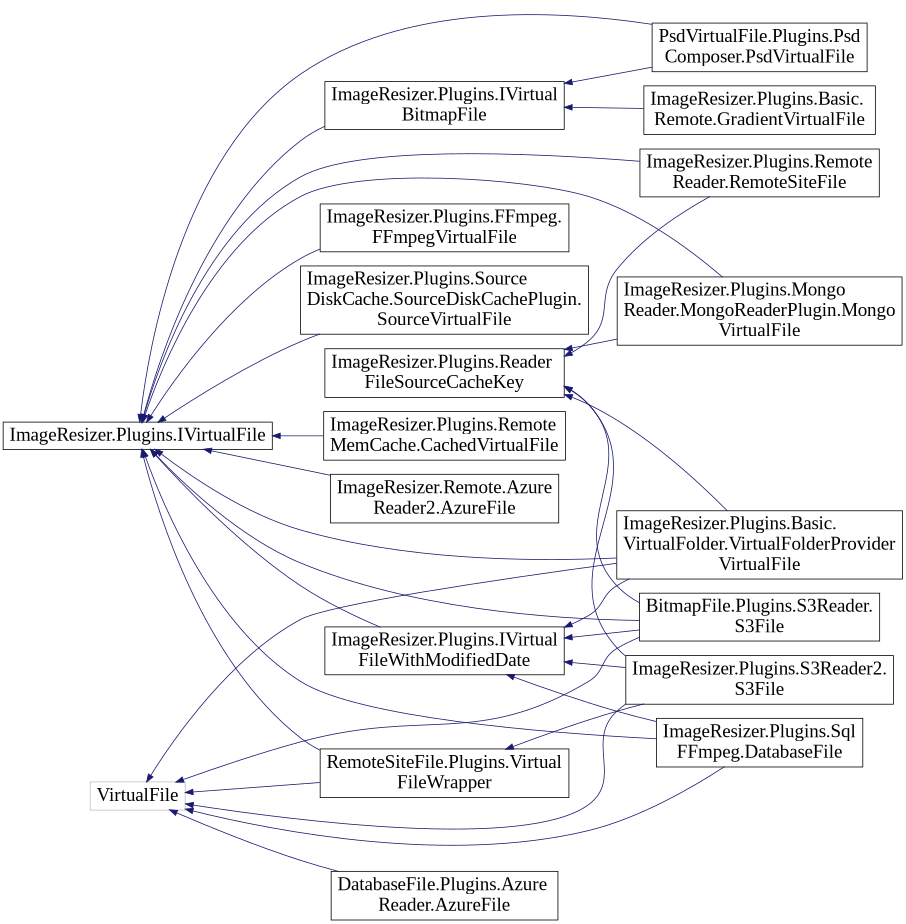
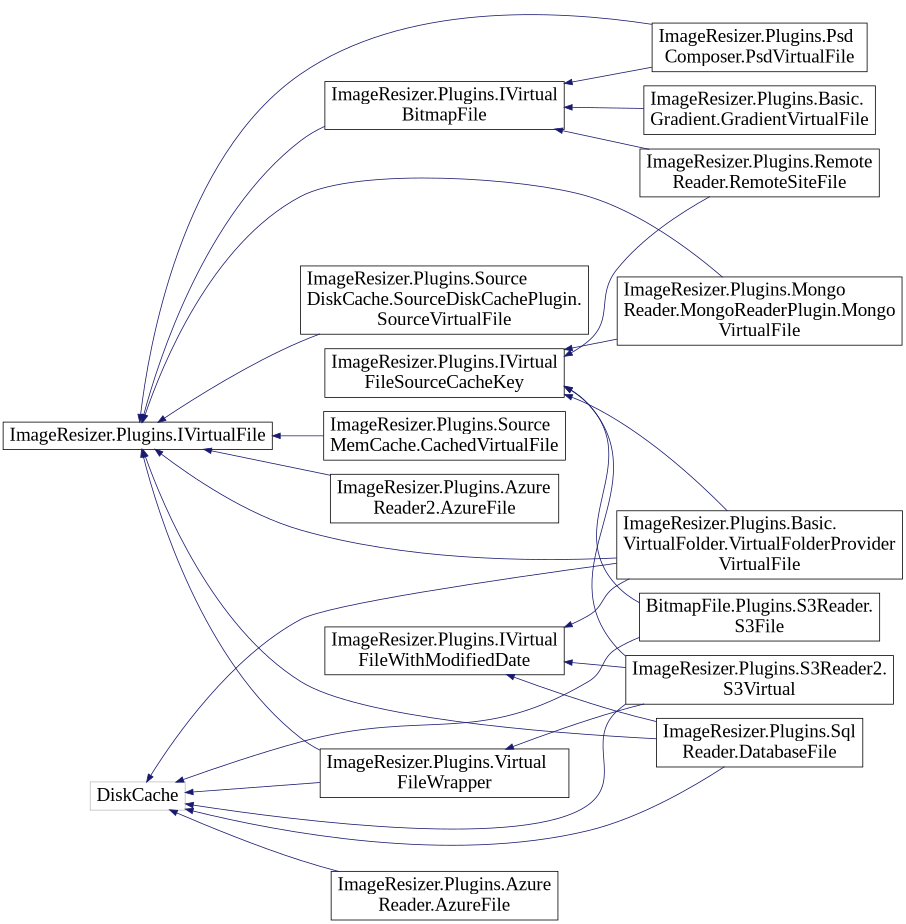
node "PsdVirtualFile.Plugins.Psd Composer.PsdVirtualFile": label "PsdVirtualFile.Plugins.Psd Composer.PsdVirtualFile" -> "ImageResizer.Plugins.Psd Composer.PsdVirtualFile"
node "ImageResizer.Plugins.Basic. Remote.GradientVirtualFile": label "ImageResizer.Plugins.Basic. Remote.GradientVirtualFile" -> "ImageResizer.Plugins.Basic. Gradient.GradientVirtualFile"
edge "ImageResizer.Plugins.Remote Reader.RemoteSiteFile" -> "ImageResizer.Plugins.IVirtualFile": now "ImageResizer.Plugins.Remote Reader.RemoteSiteFile" -> "ImageResizer.Plugins.IVirtual BitmapFile"
node "ImageResizer.Plugins.FFmpeg. FFmpegVirtualFile": removed
node "ImageResizer.Plugins.Reader FileSourceCacheKey": label "ImageResizer.Plugins.Reader FileSourceCacheKey" -> "ImageResizer.Plugins.IVirtual FileSourceCacheKey"
node "ImageResizer.Plugins.Remote MemCache.CachedVirtualFile": label "ImageResizer.Plugins.Remote MemCache.CachedVirtualFile" -> "ImageResizer.Plugins.Source MemCache.CachedVirtualFile"
node "ImageResizer.Remote.Azure Reader2.AzureFile": label "ImageResizer.Remote.Azure Reader2.AzureFile" -> "ImageResizer.Plugins.Azure Reader2.AzureFile"
edge "ImageResizer.Plugins.IVirtual FileWithModifiedDate" -> "ImageResizer.Plugins.IVirtualFile": removed
edge "BitmapFile.Plugins.S3Reader. S3File" -> "ImageResizer.Plugins.IVirtualFile": removed
edge "BitmapFile.Plugins.S3Reader. S3File" -> "ImageResizer.Plugins.IVirtual FileWithModifiedDate": removed
node "ImageResizer.Plugins.S3Reader2. S3File": label "ImageResizer.Plugins.S3Reader2. S3File" -> "ImageResizer.Plugins.S3Reader2. S3Virtual"
node "ImageResizer.Plugins.Sql FFmpeg.DatabaseFile": label "ImageResizer.Plugins.Sql FFmpeg.DatabaseFile" -> "ImageResizer.Plugins.Sql Reader.DatabaseFile"
node "RemoteSiteFile.Plugins.Virtual FileWrapper": label "RemoteSiteFile.Plugins.Virtual FileWrapper" -> "ImageResizer.Plugins.Virtual FileWrapper"
node "VirtualFile": label "VirtualFile" -> "DiskCache"
node "DatabaseFile.Plugins.Azure Reader.AzureFile": label "DatabaseFile.Plugins.Azure Reader.AzureFile" -> "ImageResizer.Plugins.Azure Reader.AzureFile"
